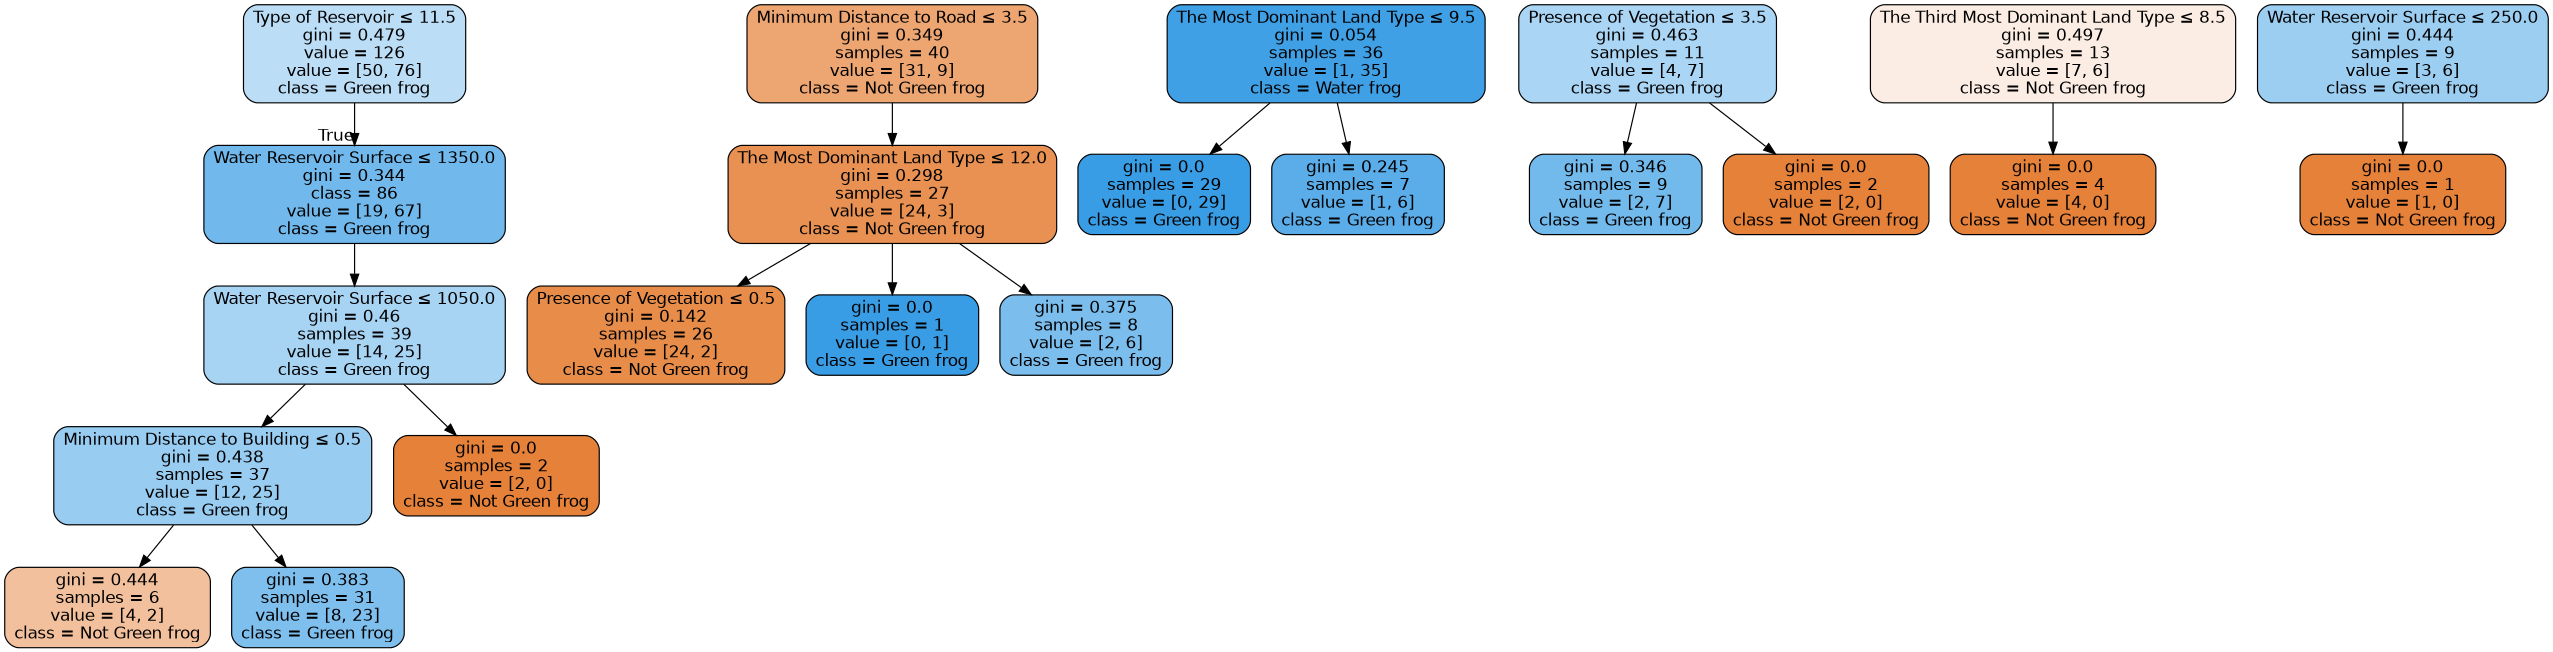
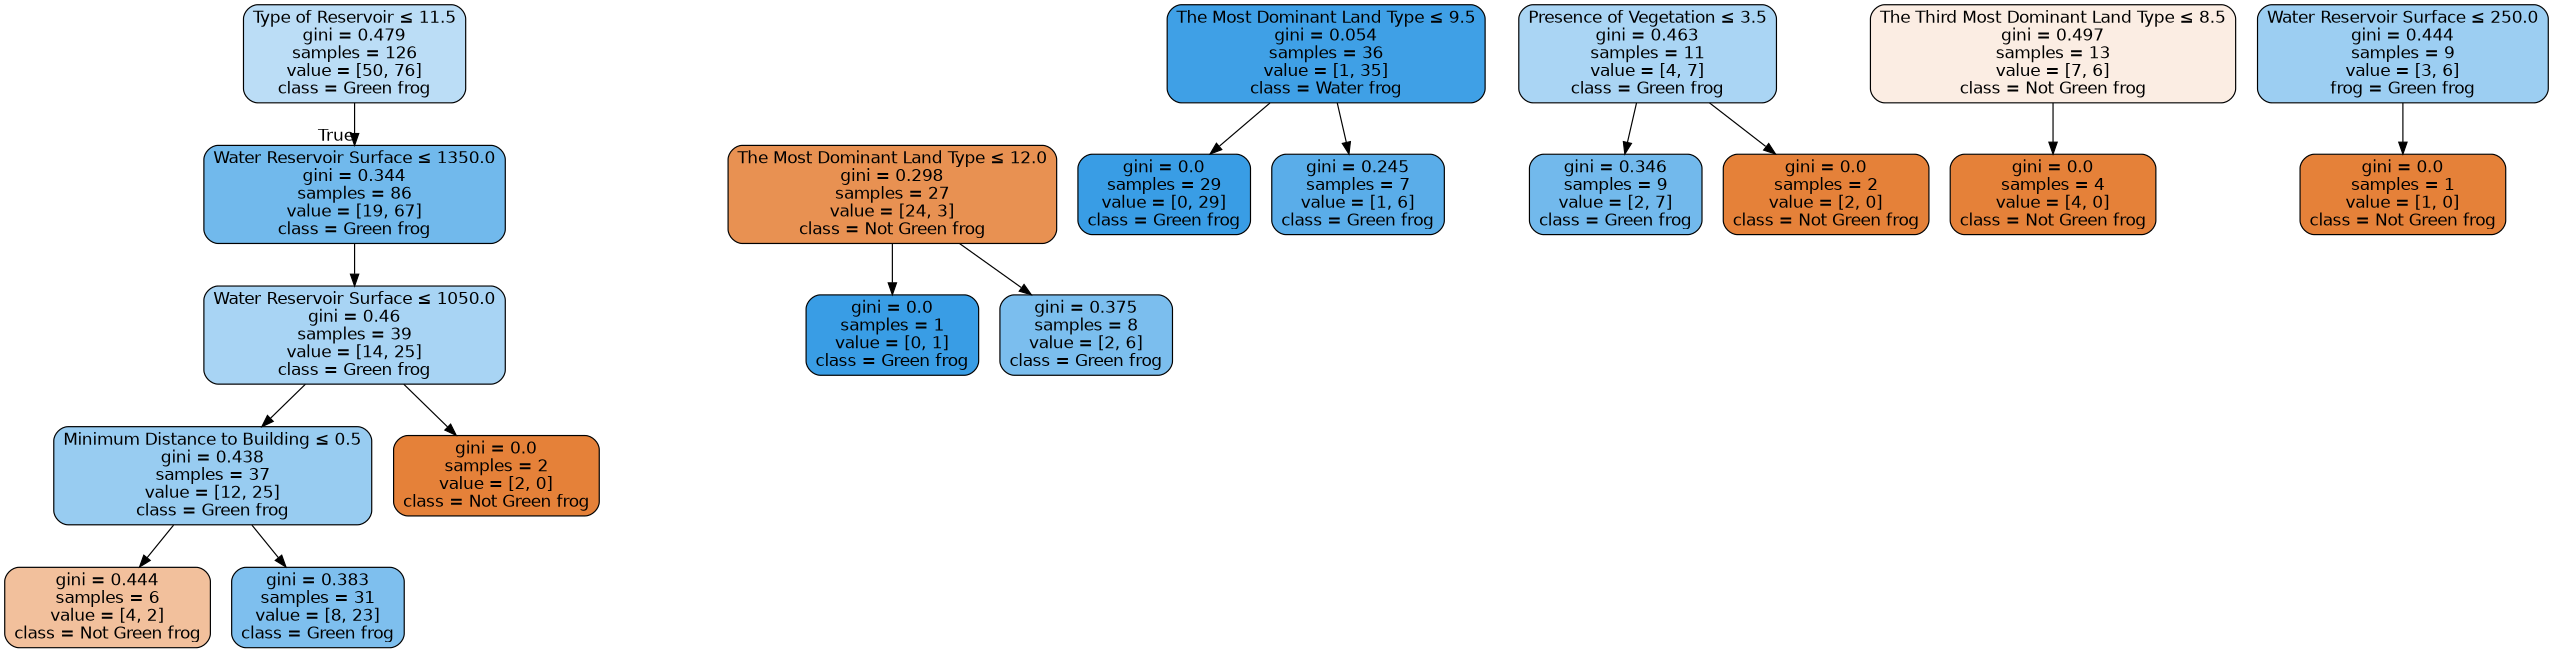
node "Type of Reservoir ≤ 11.5": text "value = 126" -> "samples = 126"
node "Minimum Distance to Road ≤ 3.5": removed
node "Water Reservoir Surface ≤ 250.0": text "class = Green frog" -> "frog = Green frog"
node "Water Reservoir Surface ≤ 1350.0": text "class = 86" -> "samples = 86"
node "Presence of Vegetation ≤ 0.5": removed
